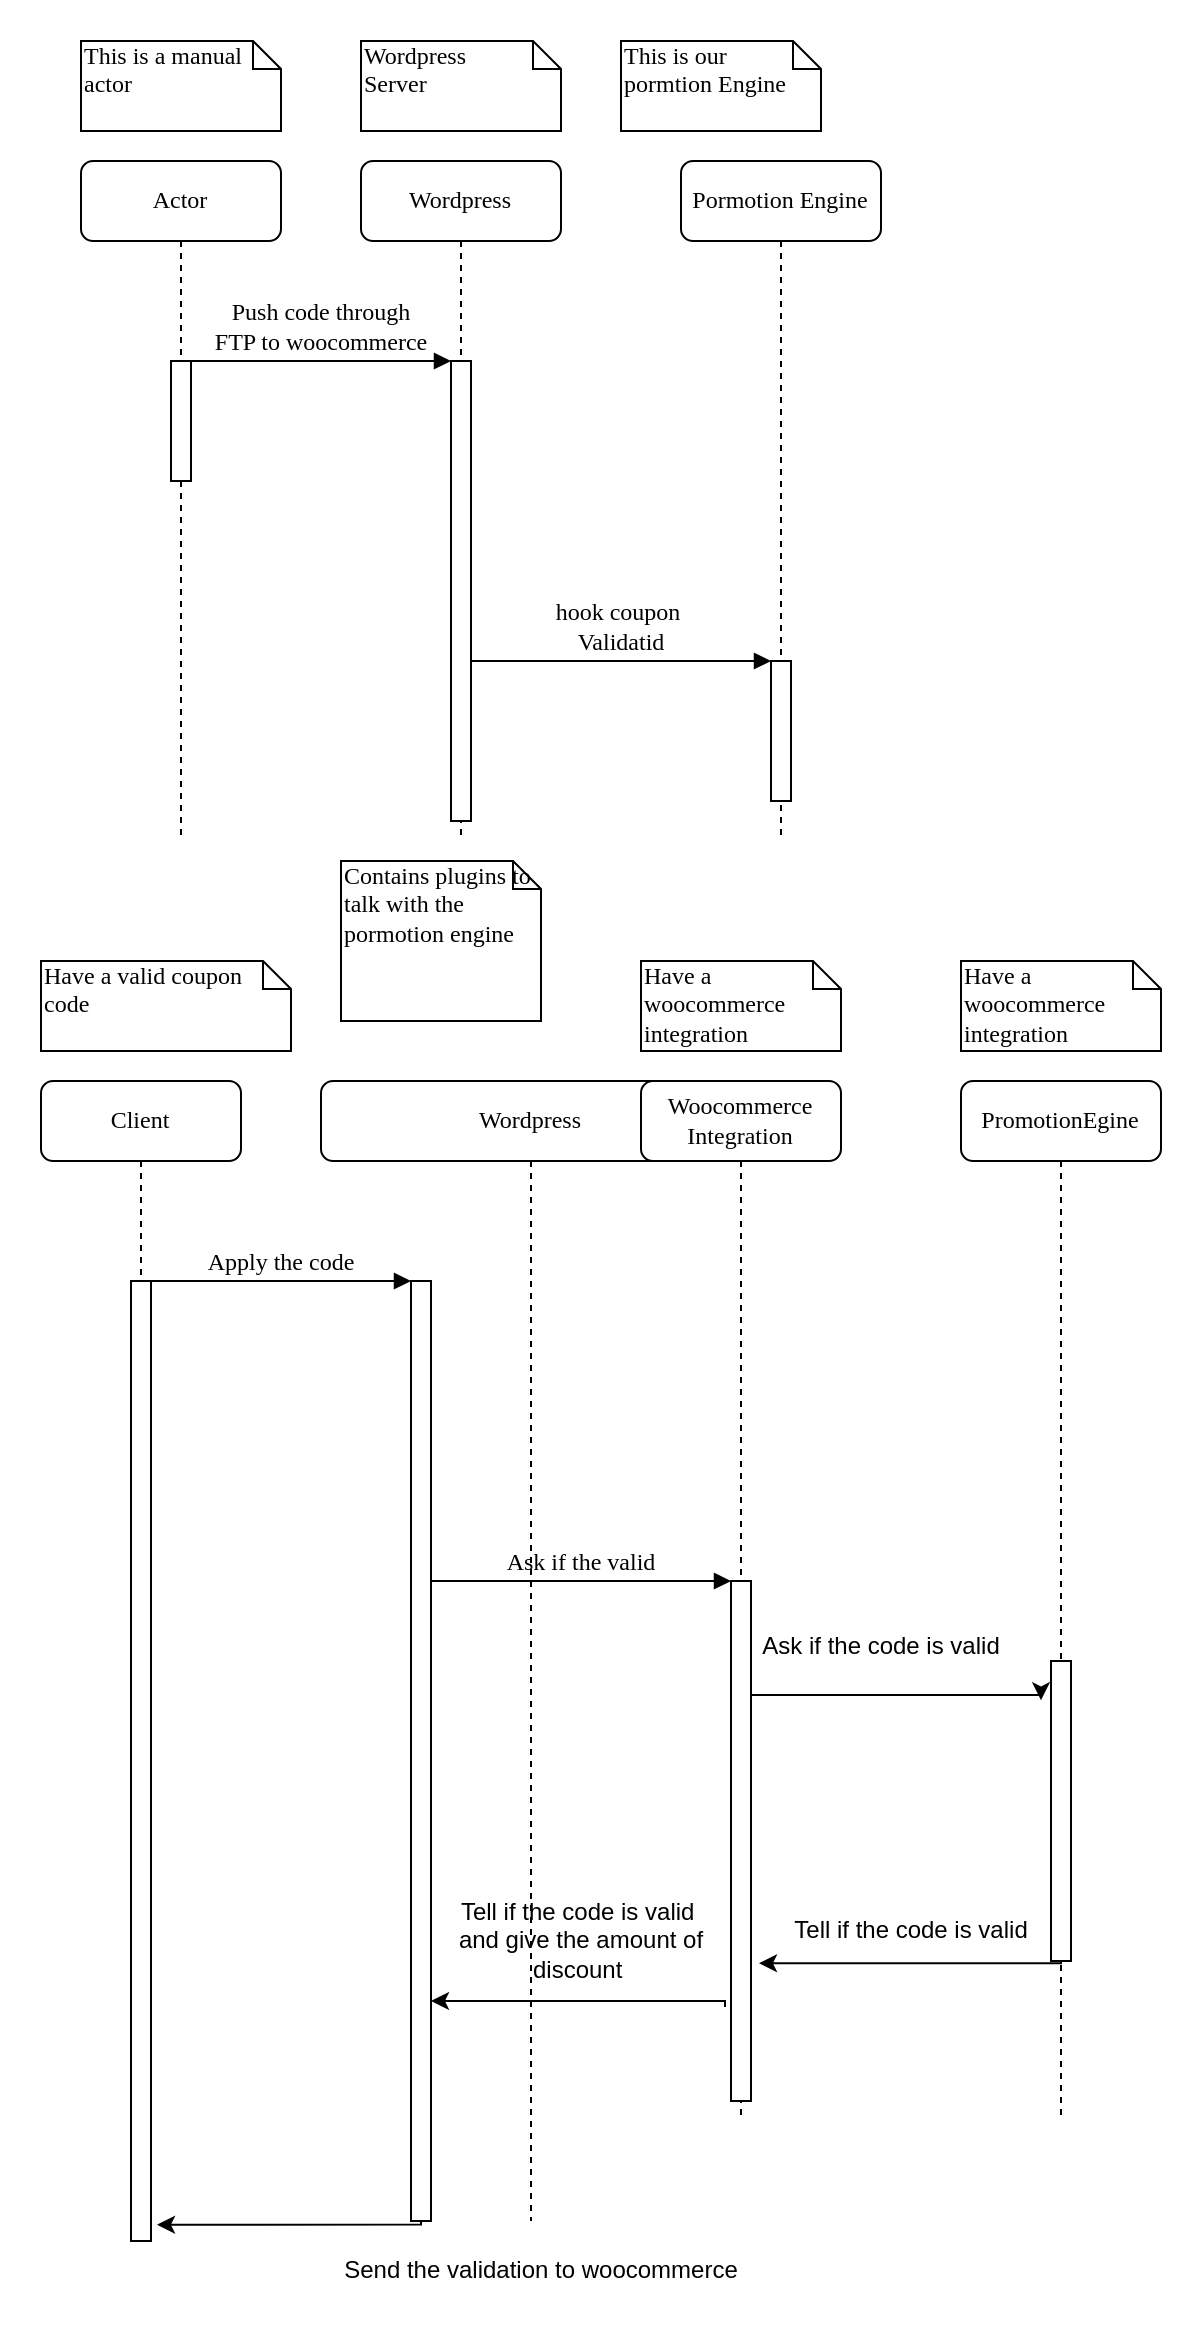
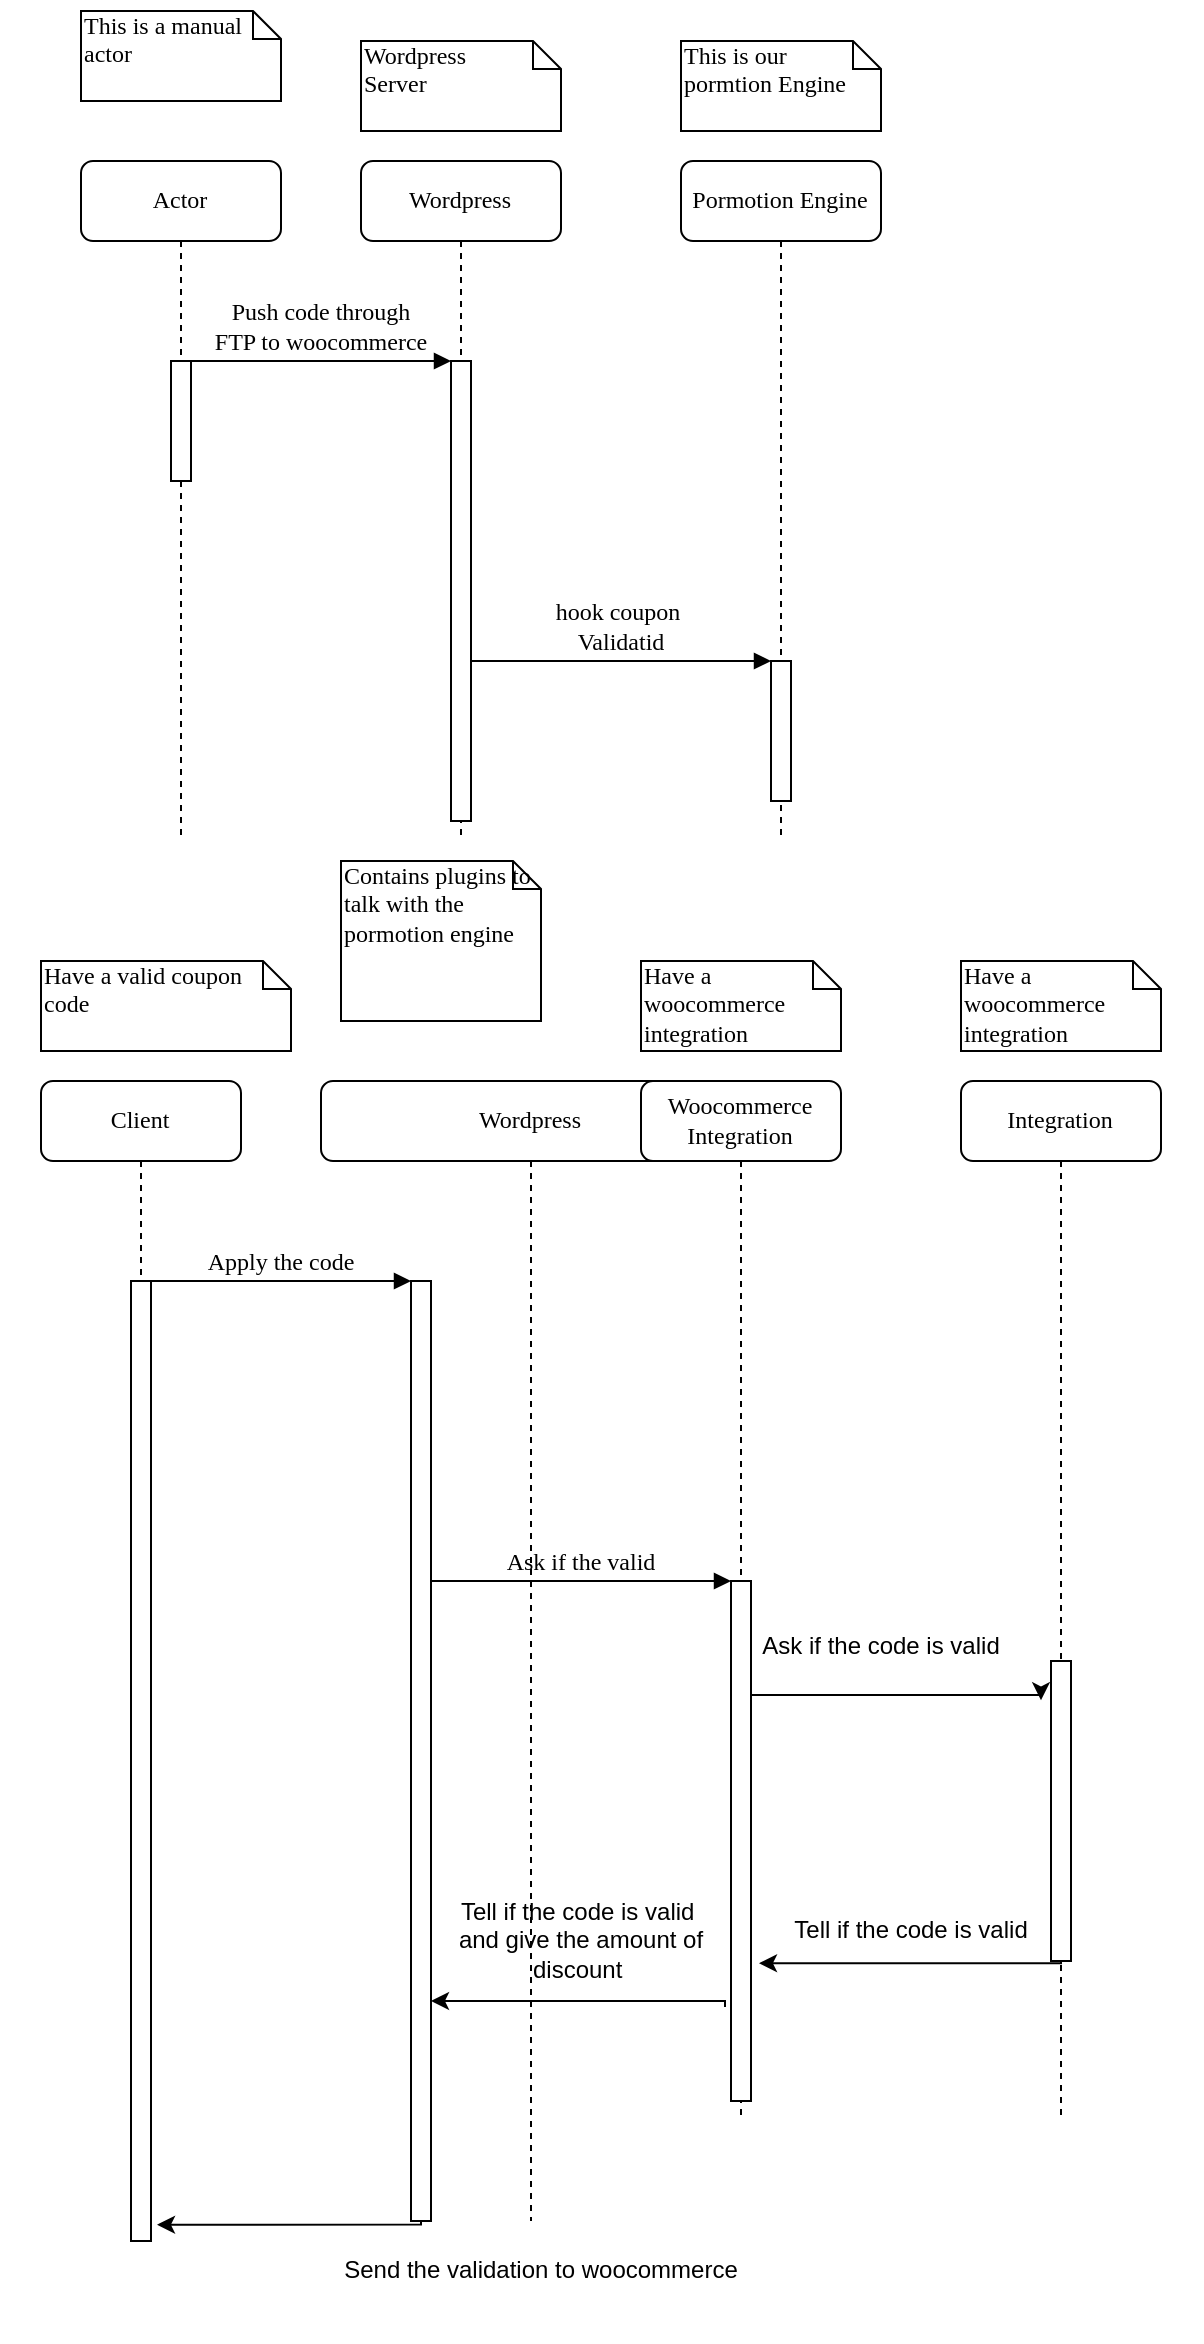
node "This is a manual actor": moved (181, 86) -> (181, 56)
node "This is our pormtion Engine": moved (721, 86) -> (781, 86)
node "PromotionEgine": label "PromotionEgine" -> "Integration"
